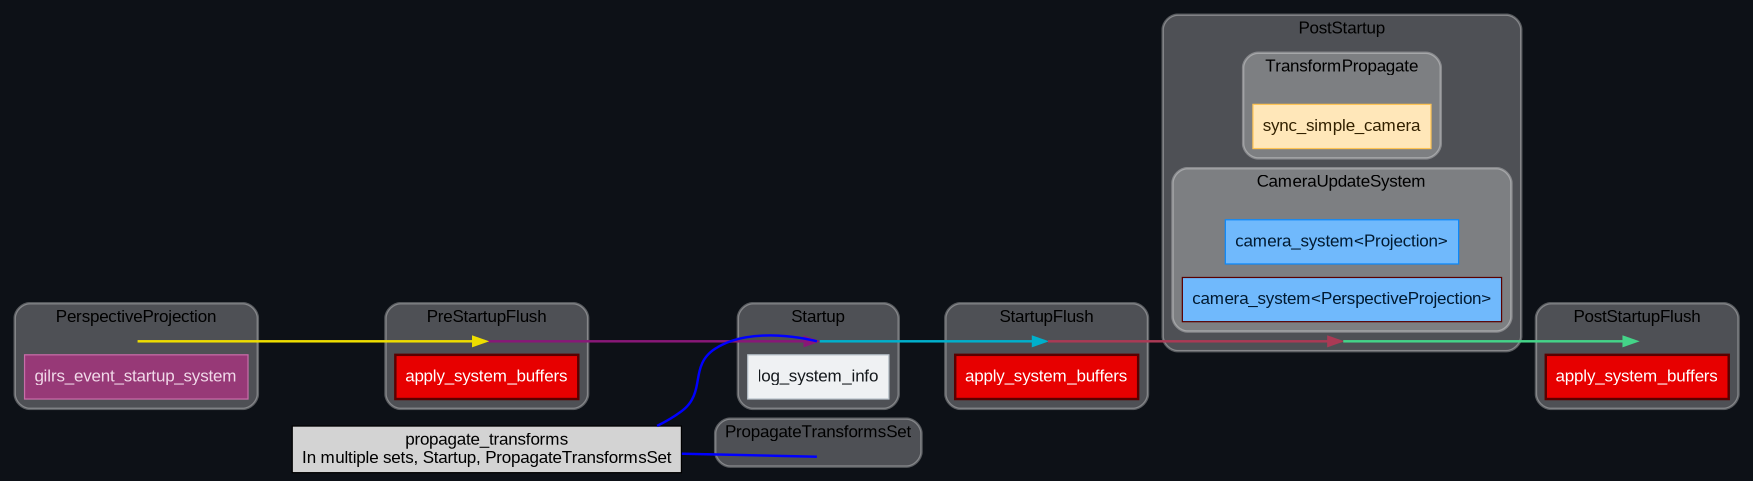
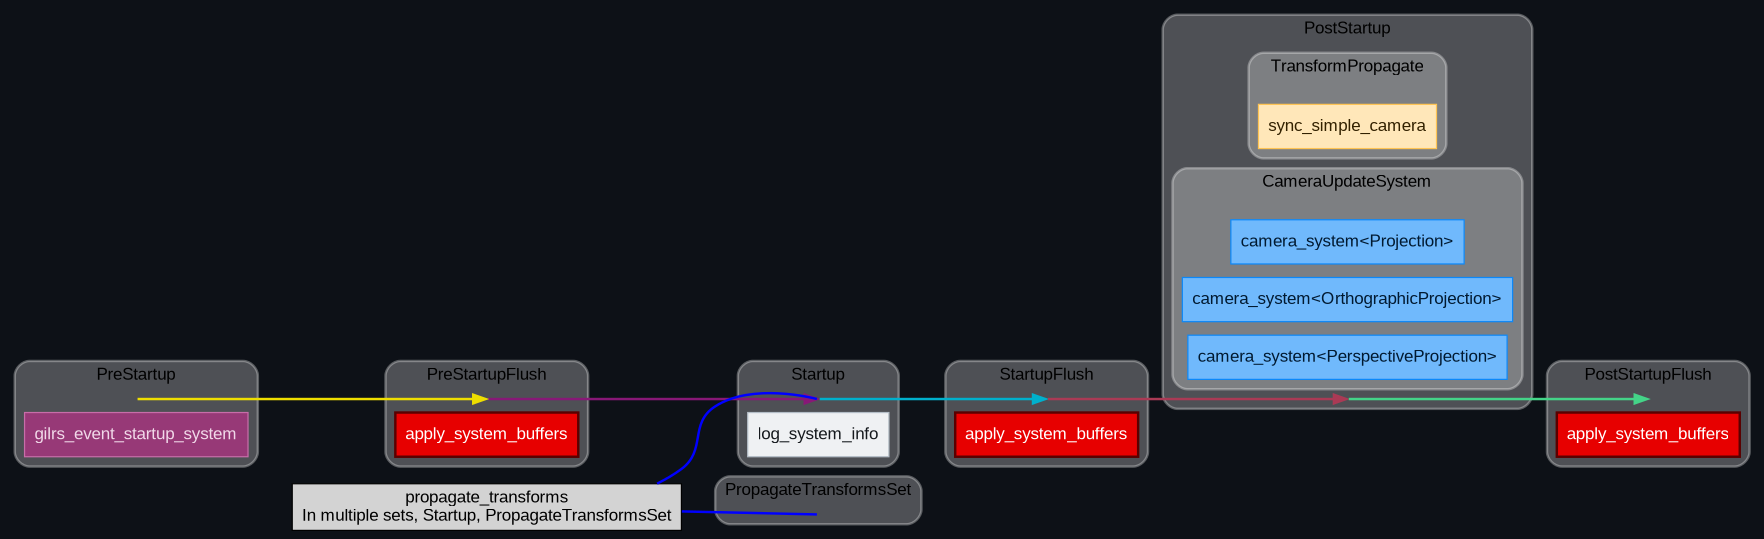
node "camera_system<PerspectiveProjection>": color #5a0000 -> #0c88f9
node "camera_system<OrthographicProjection>": added
cluster "PerspectiveProjection": label "PerspectiveProjection" -> "PreStartup"
